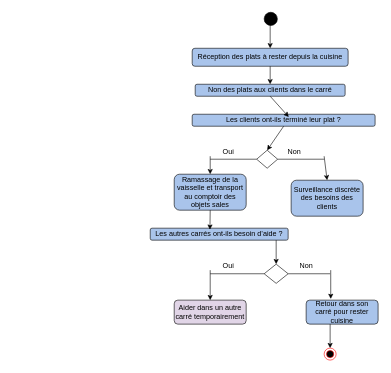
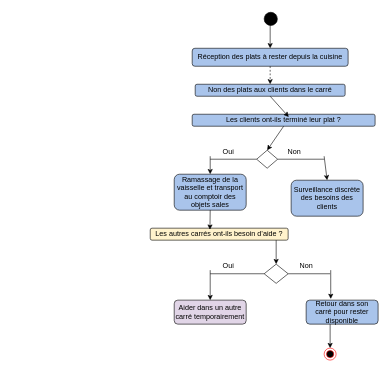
edge "Réception des plats à rester depuis la cuisine" -> "Non des plats aux clients dans le carré": style solid -> dashed
node "Les autres carrés ont-ils besoin d’aide ?": fillcolor #a9c4eb -> #fff2cc
node "Retour dans son carré pour rester cuisine": label "Retour dans son carré pour rester cuisine" -> "Retour dans son carré pour rester disponible"
